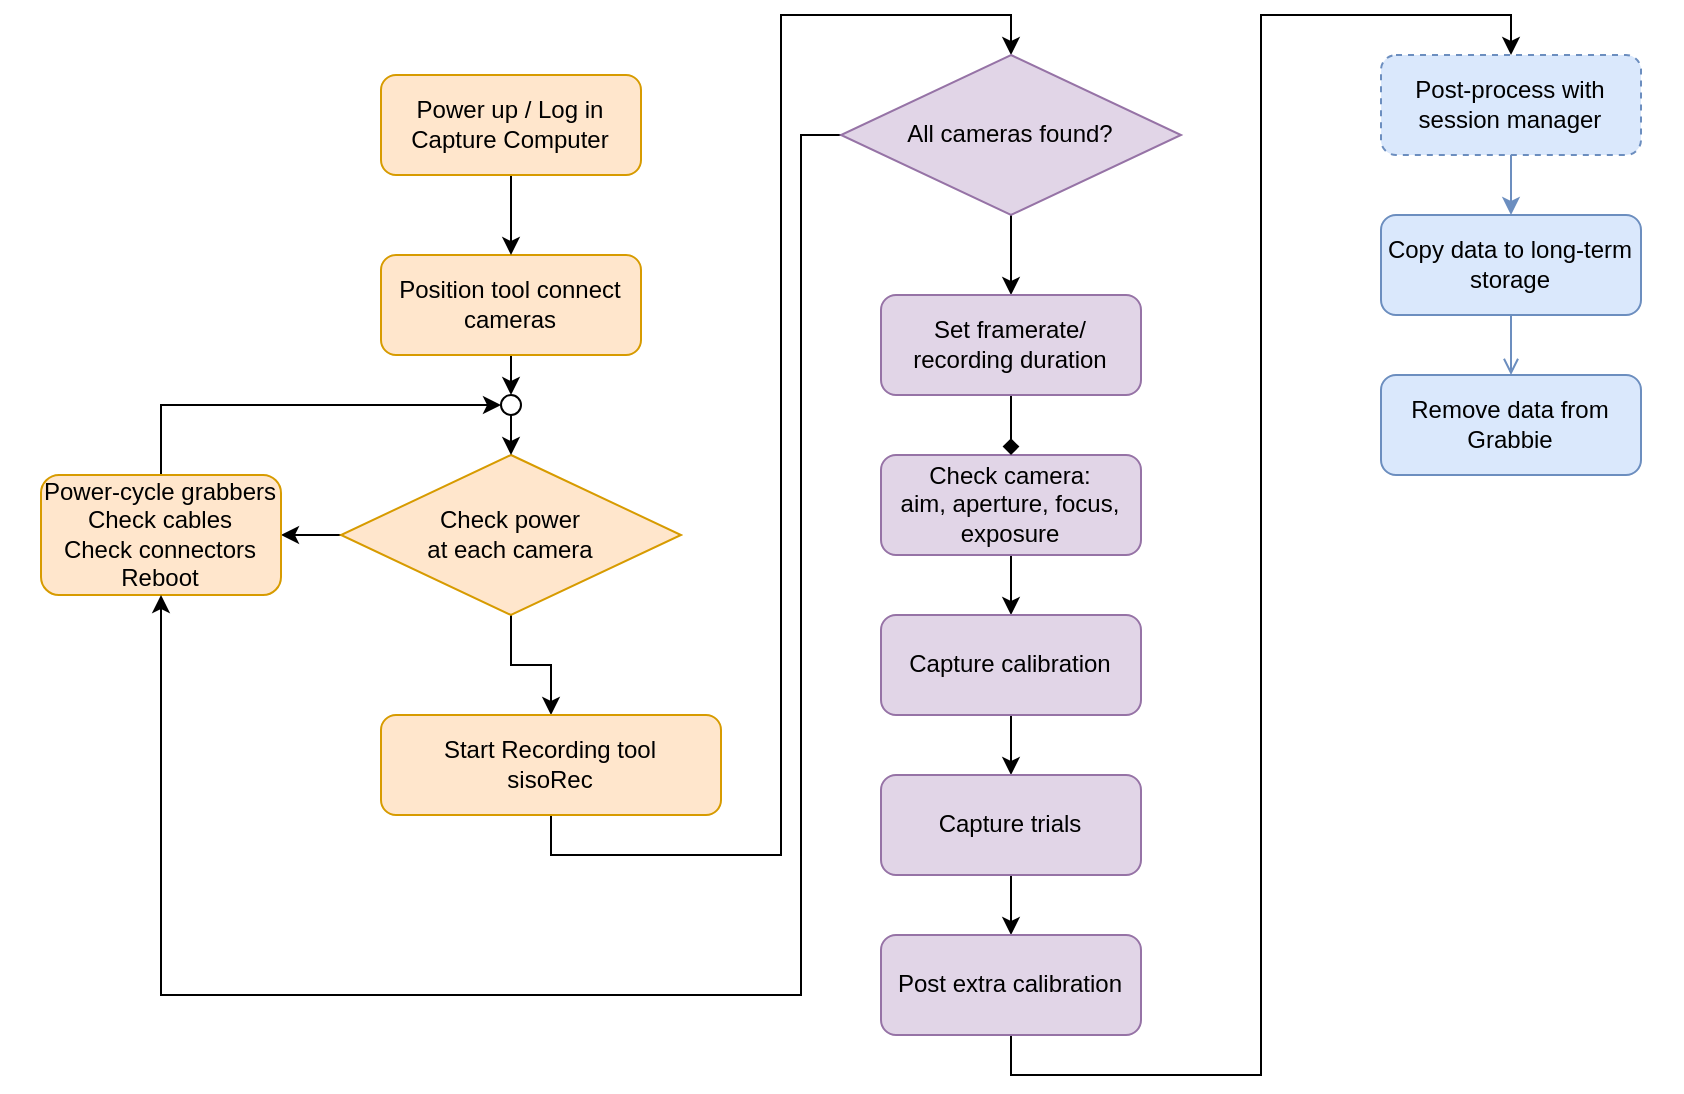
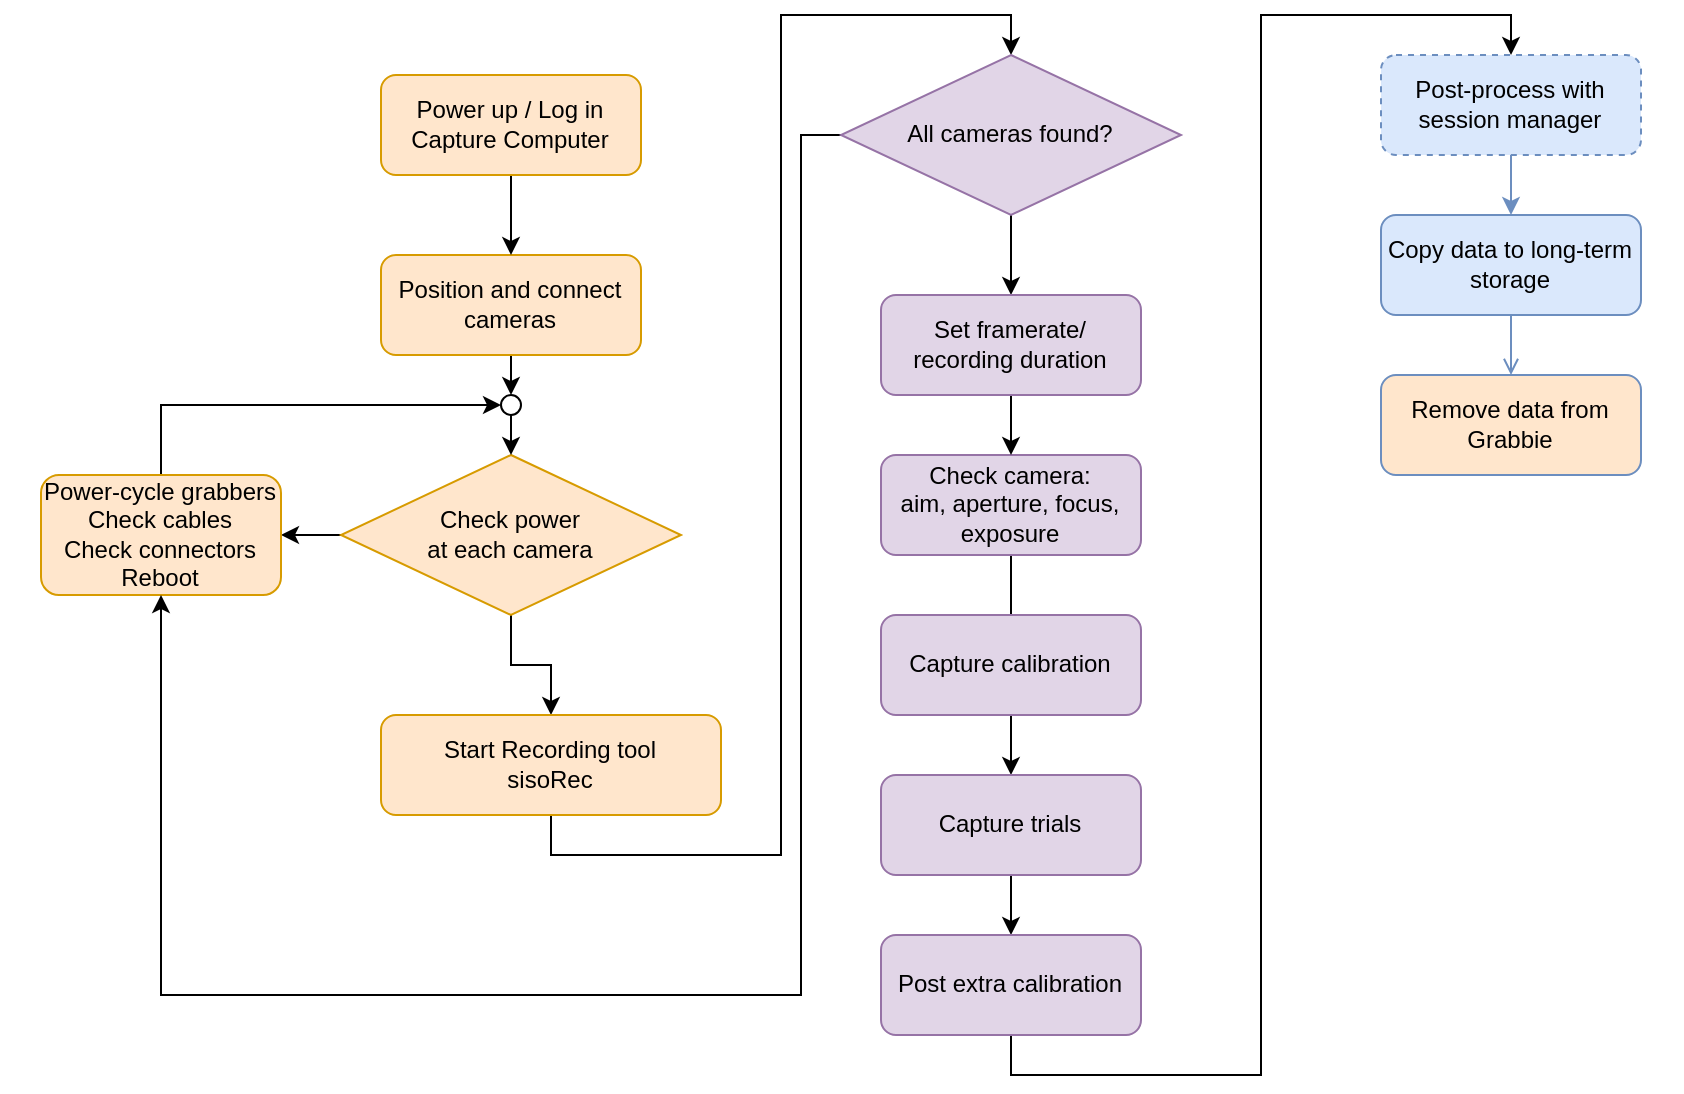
node "Position tool connect cameras": label "Position tool connect cameras" -> "Position and connect cameras"
node "Remove data from Grabbie": fillcolor #dae8fc -> #ffe6cc
edge "Set framerate/ recording duration" -> "Check camera: aim, aperture, focus, exposure": arrowhead diamond -> classic
edge "Check camera: aim, aperture, focus, exposure" -> "Capture calibration": arrowhead classic -> none
